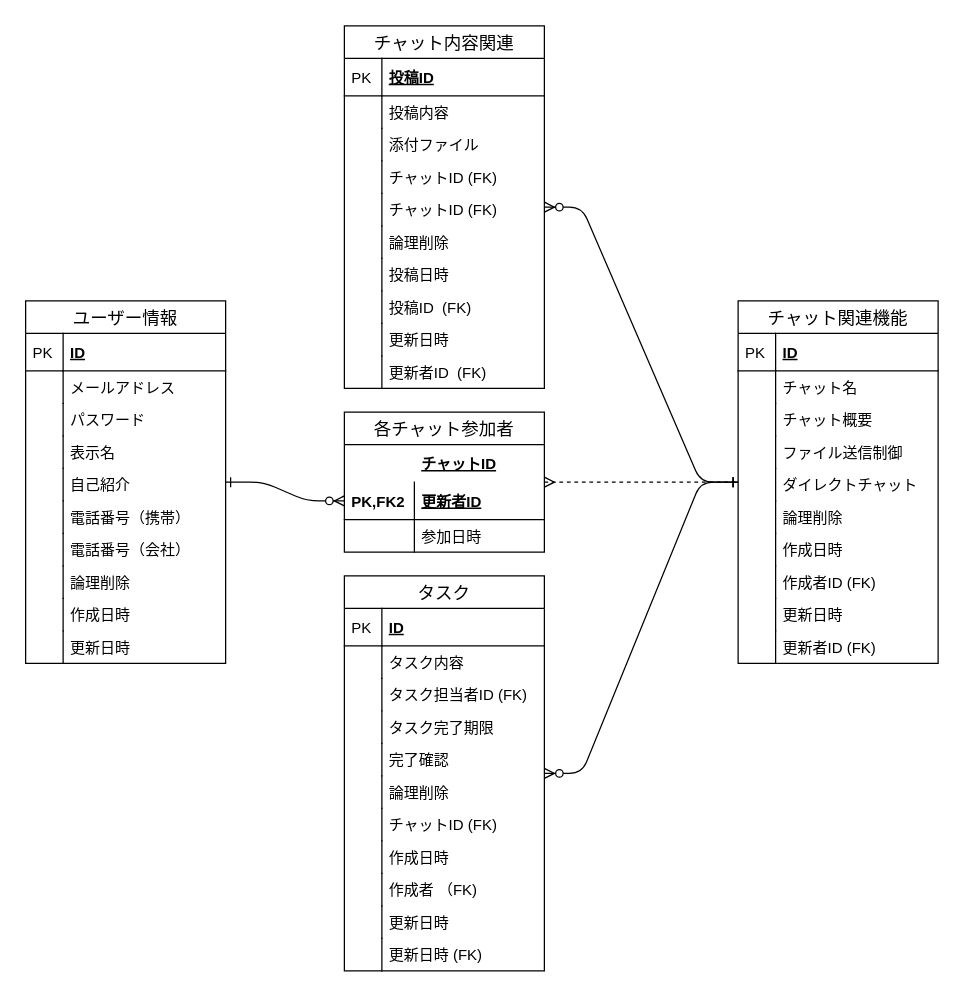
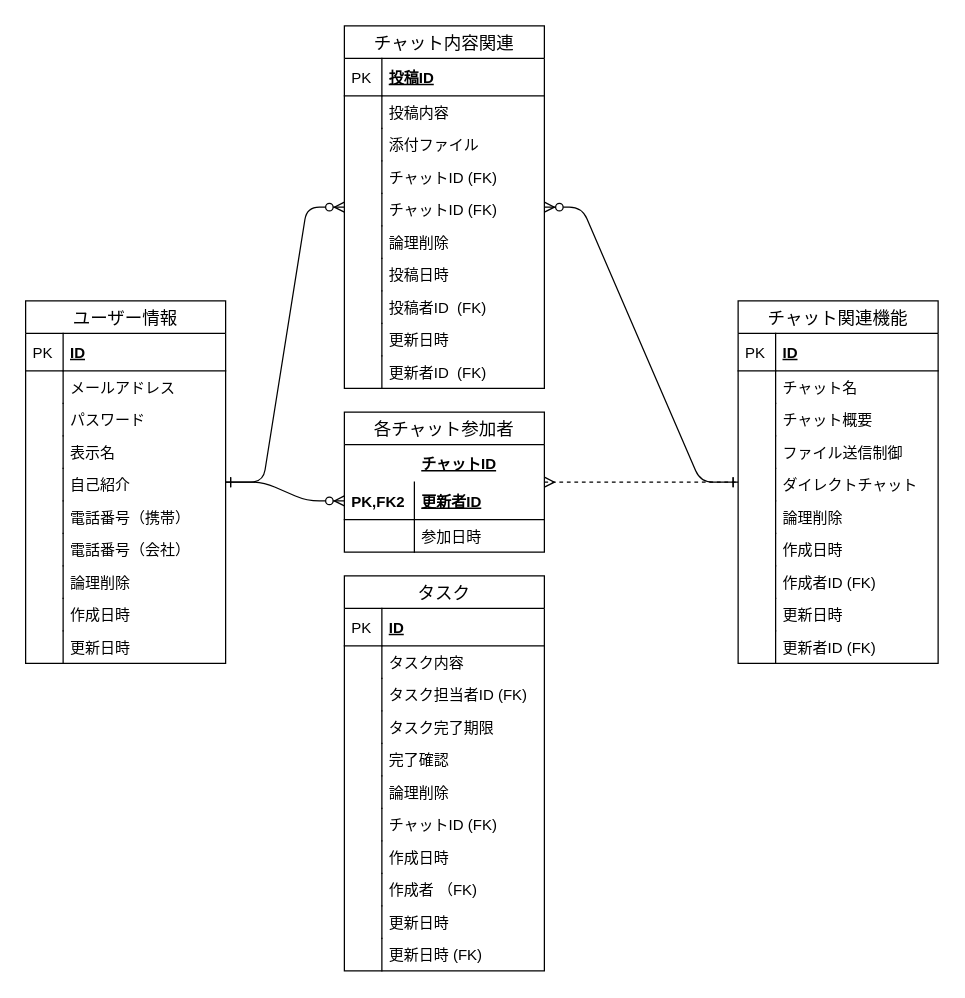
node "投稿ID (FK)": label "投稿ID (FK)" -> "投稿者ID (FK)"
edge "チャット内容関連" -- "ユーザー情報": added
edge "チャット関連機能" -- "タスク": removed
